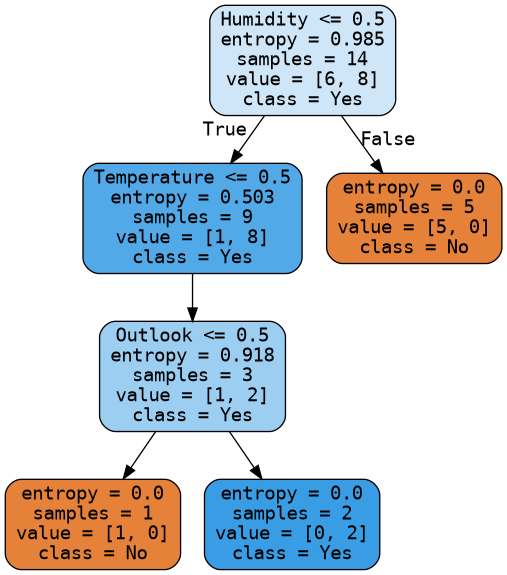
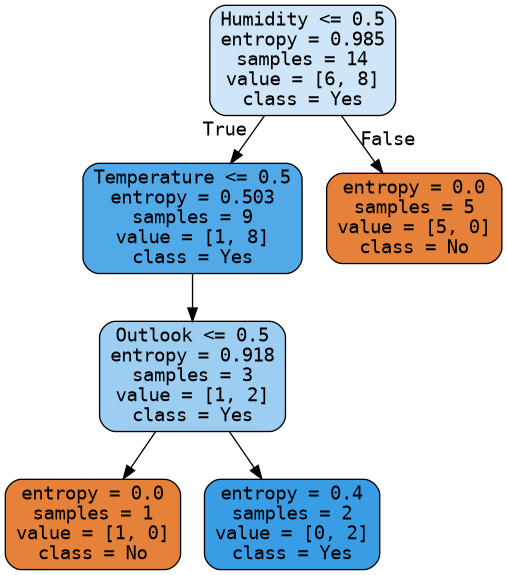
node "entropy = 0.0 samples = 2 value = [0, 2] class = Yes": label "entropy = 0.0 samples = 2 value = [0, 2] class = Yes" -> "entropy = 0.4 samples = 2 value = [0, 2] class = Yes"
